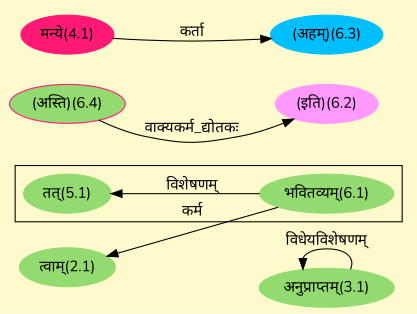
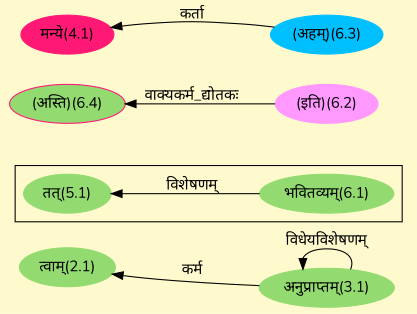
edge "मन्ये(4.1)" -> "(अहम्)(6.3)": reversed
edge "(अस्ति)(6.4)" -> "(इति)(6.2)": reversed
edge "भवितव्यम्(6.1)" -> "त्वाम्(2.1)": now "अनुप्राप्तम्(3.1)" -> "त्वाम्(2.1)"
